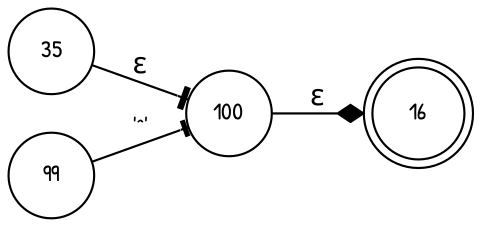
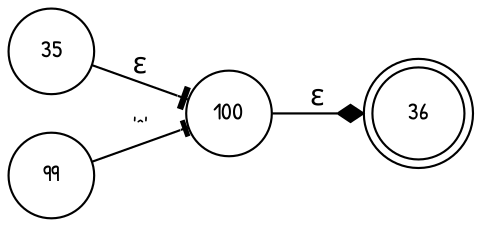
node "16": label "16" -> "36"
